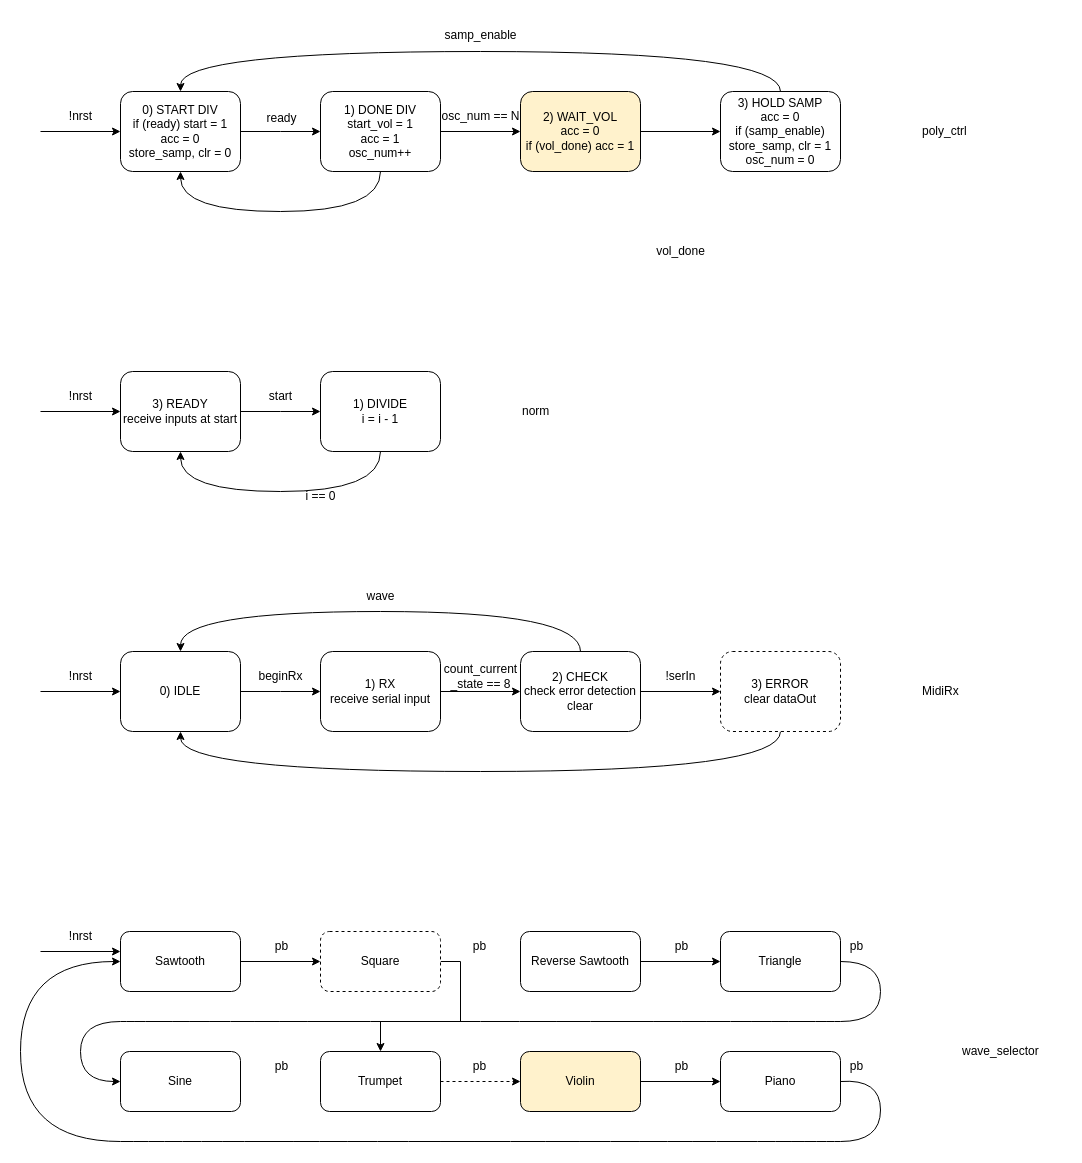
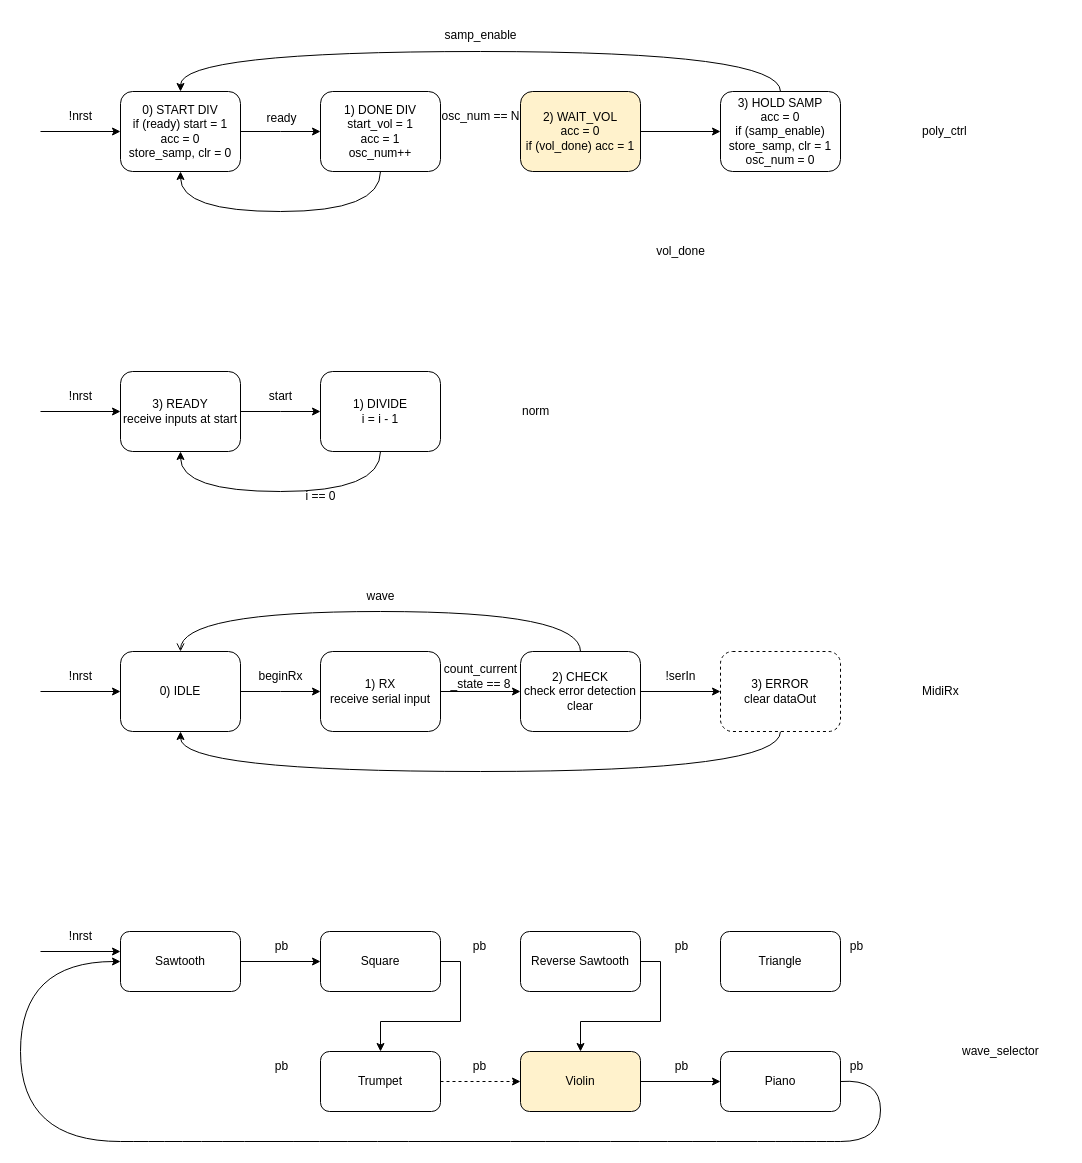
edge "1) DONE DIV start_vol = 1 acc = 1 osc_num++" -> "2) WAIT_VOL acc = 0 if (vol_done) acc = 1": removed
edge "2) CHECK check error detection clear" -> "0) IDLE": arrowhead classic -> open
node "Square": style dashed -> solid
edge "Reverse Sawtooth" -> "Triangle": now "Reverse Sawtooth" -> "Violin"
edge "Triangle" -> "Sine": removed
node "Sine": removed
